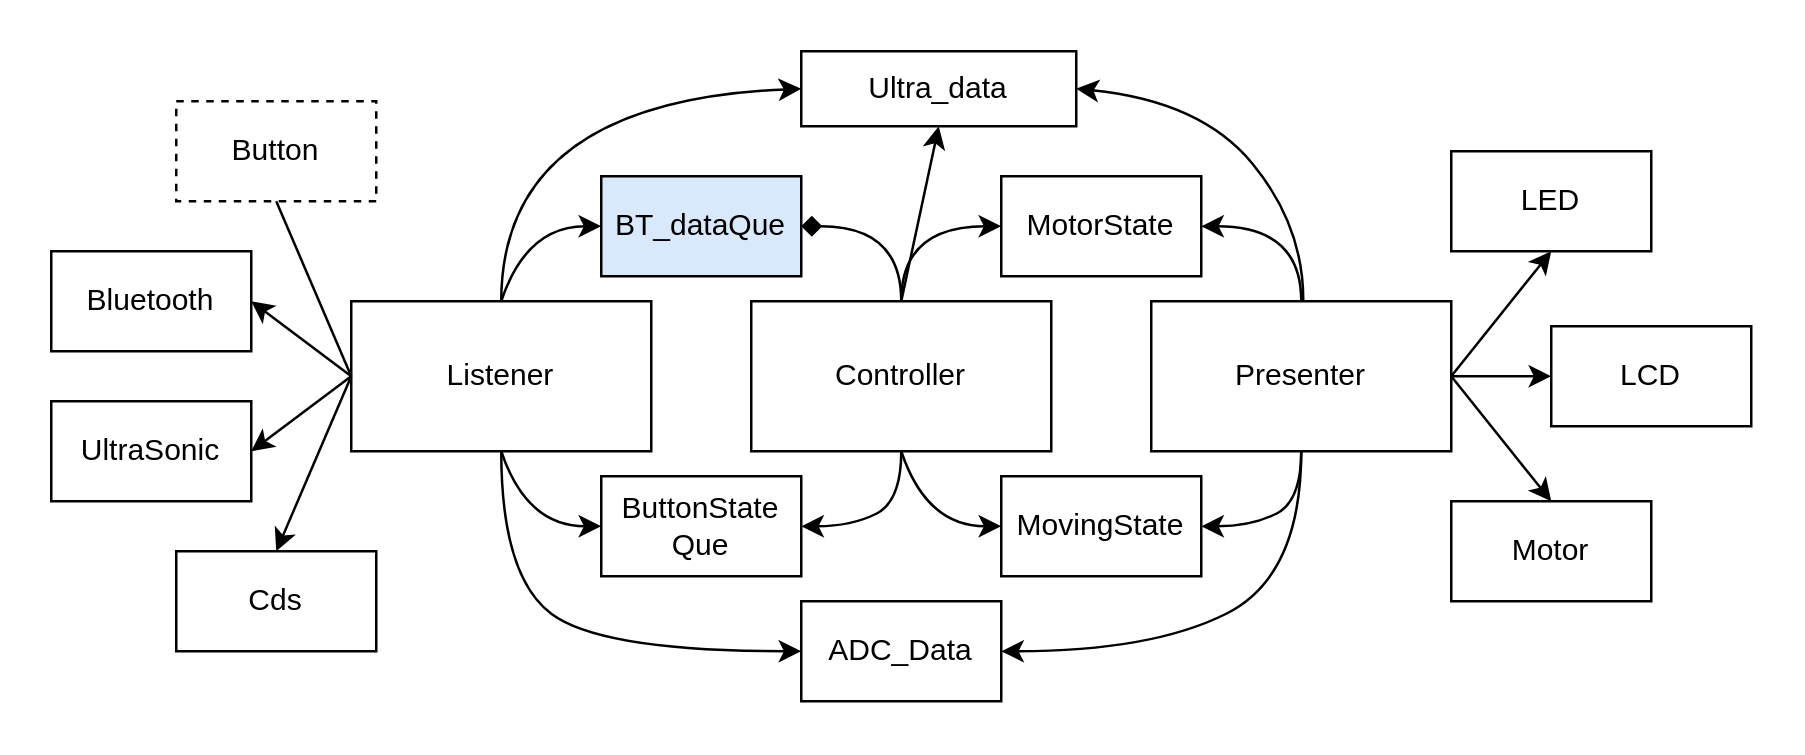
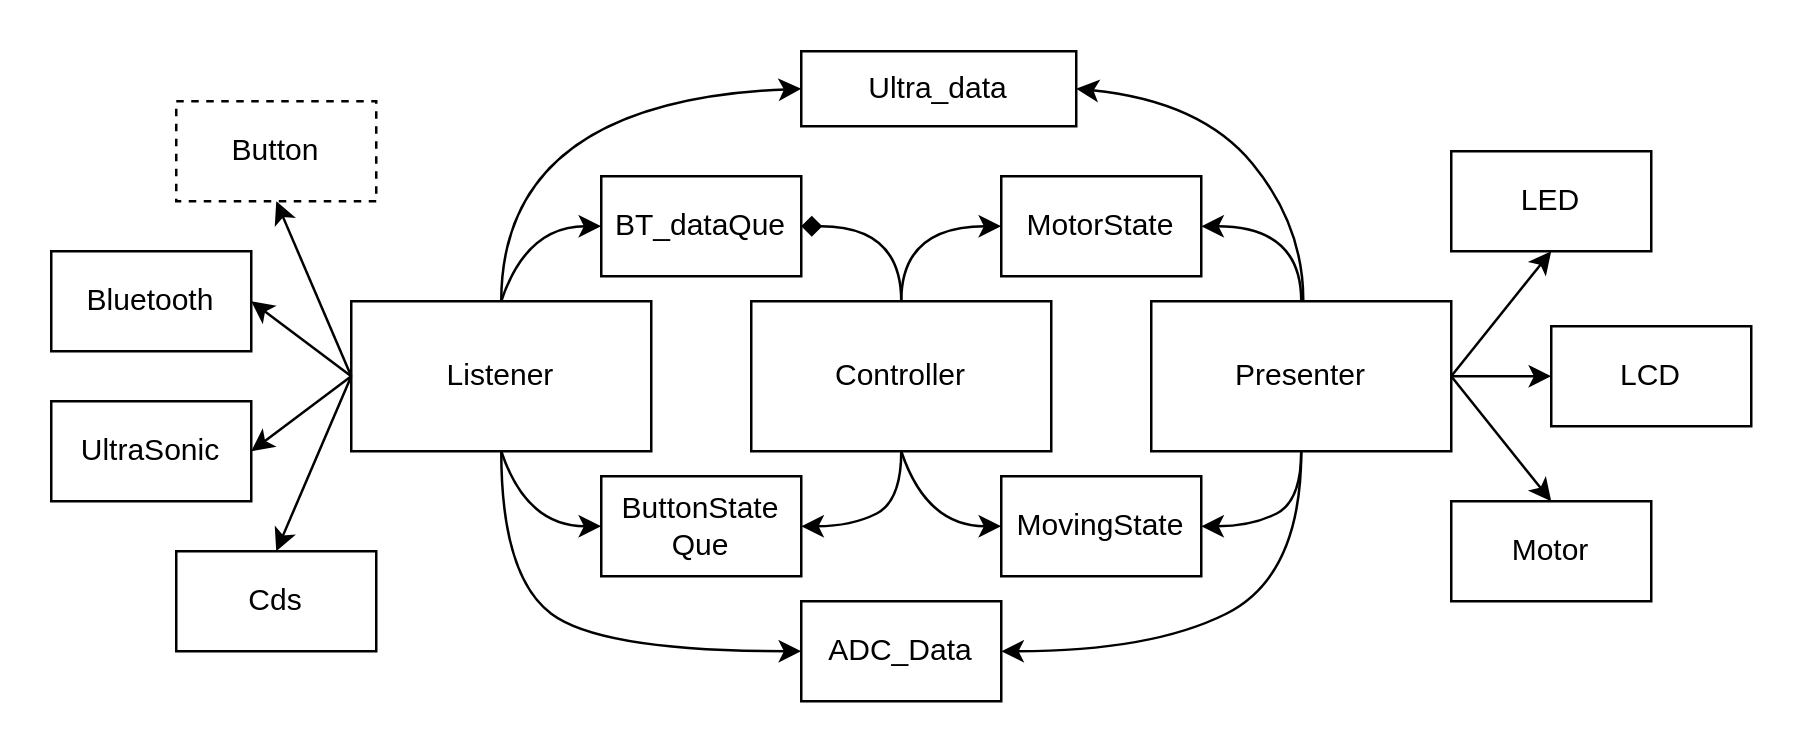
edge "Controller" -> "Ultra_data": removed
edge "Button" -- "Listener": arrowhead none -> classic
node "BT_dataQue": fillcolor #dae8fc -> #ffffff
